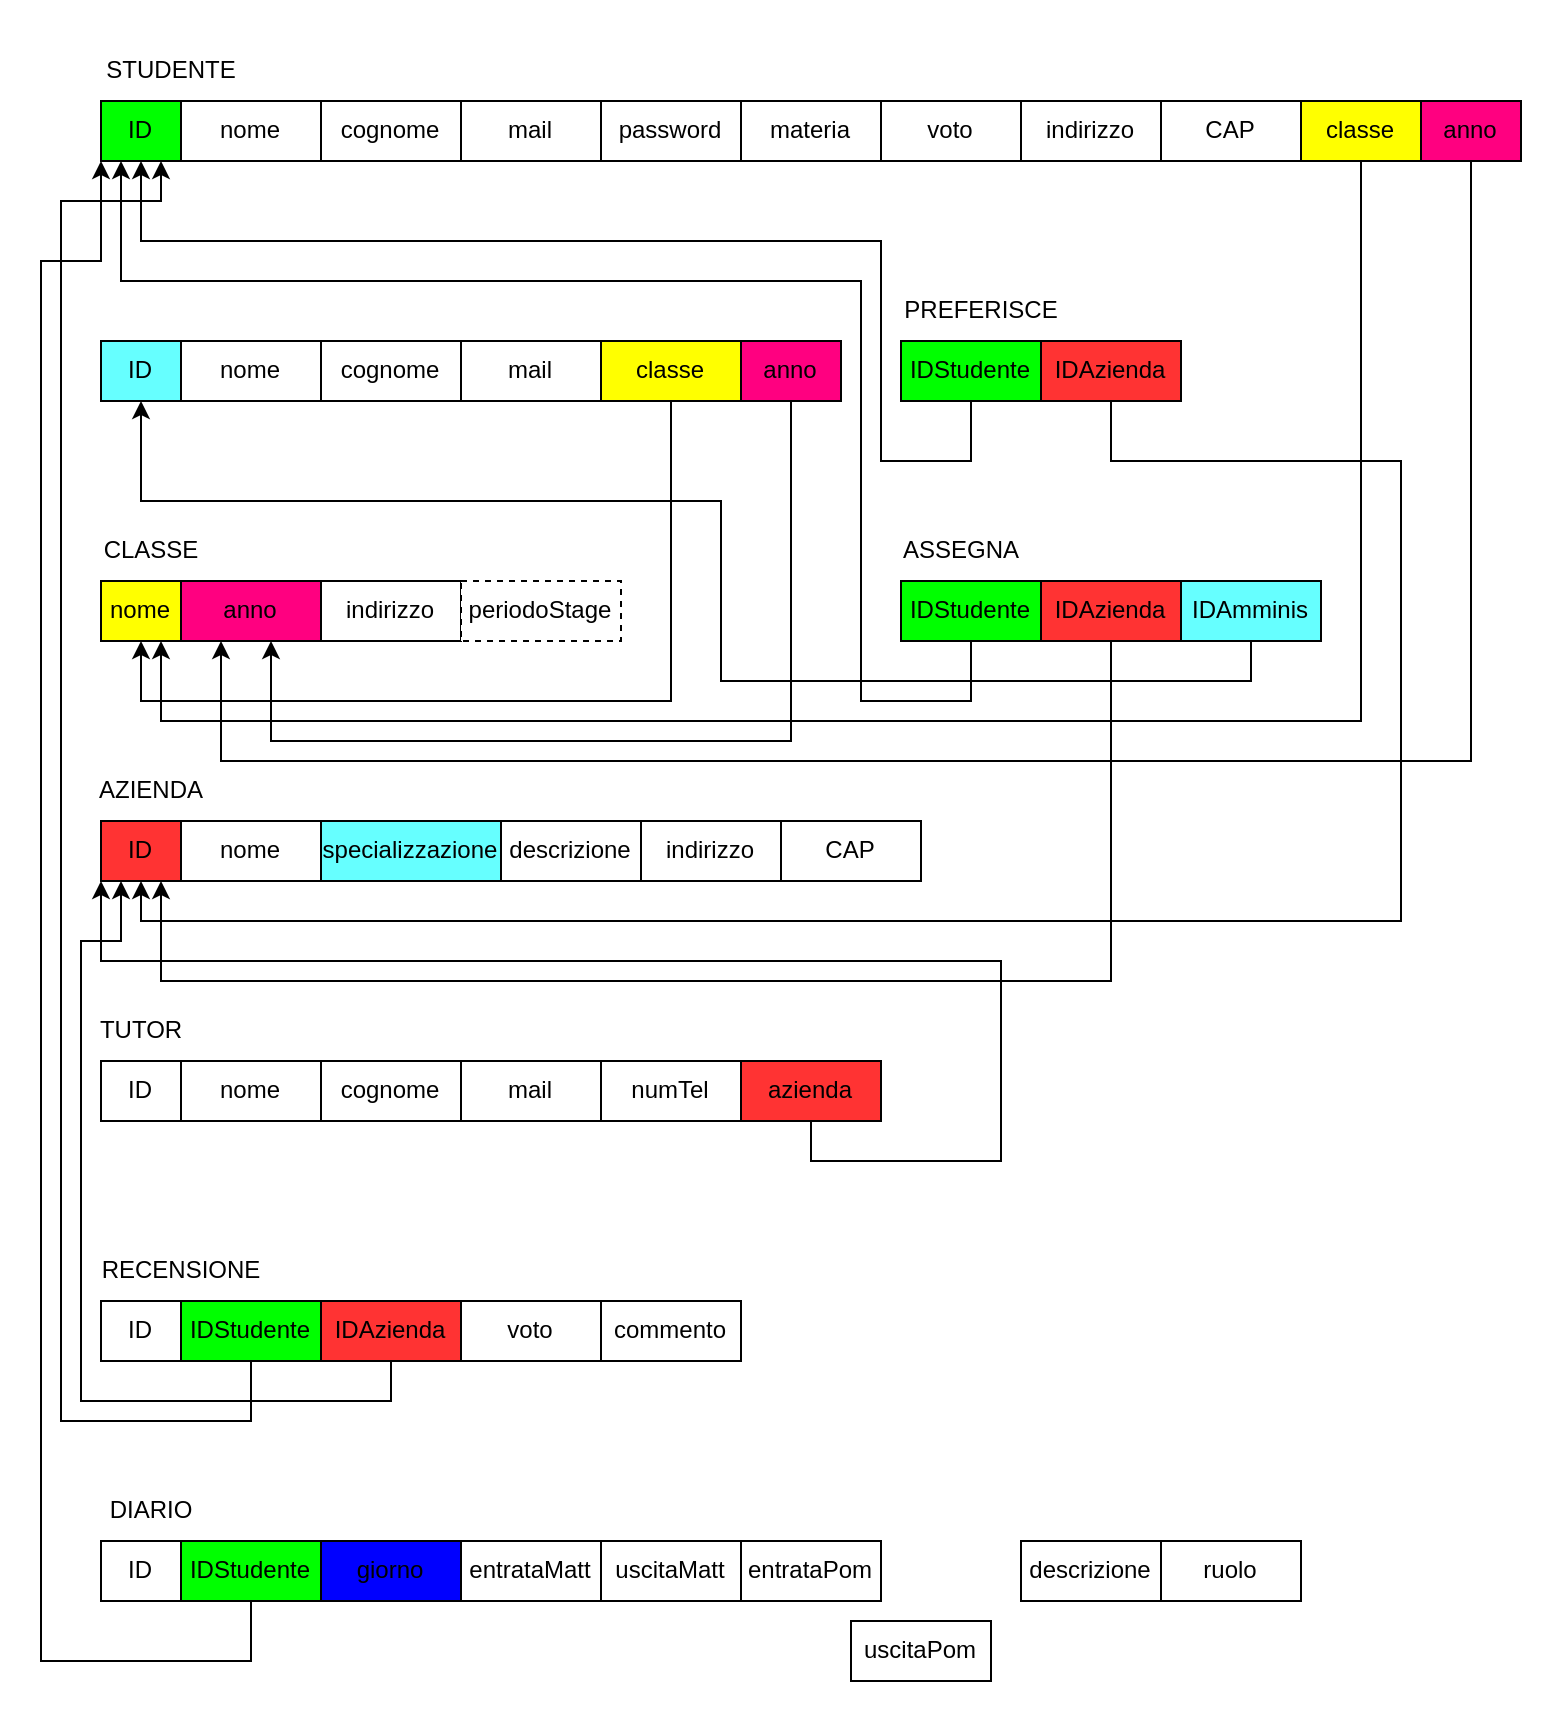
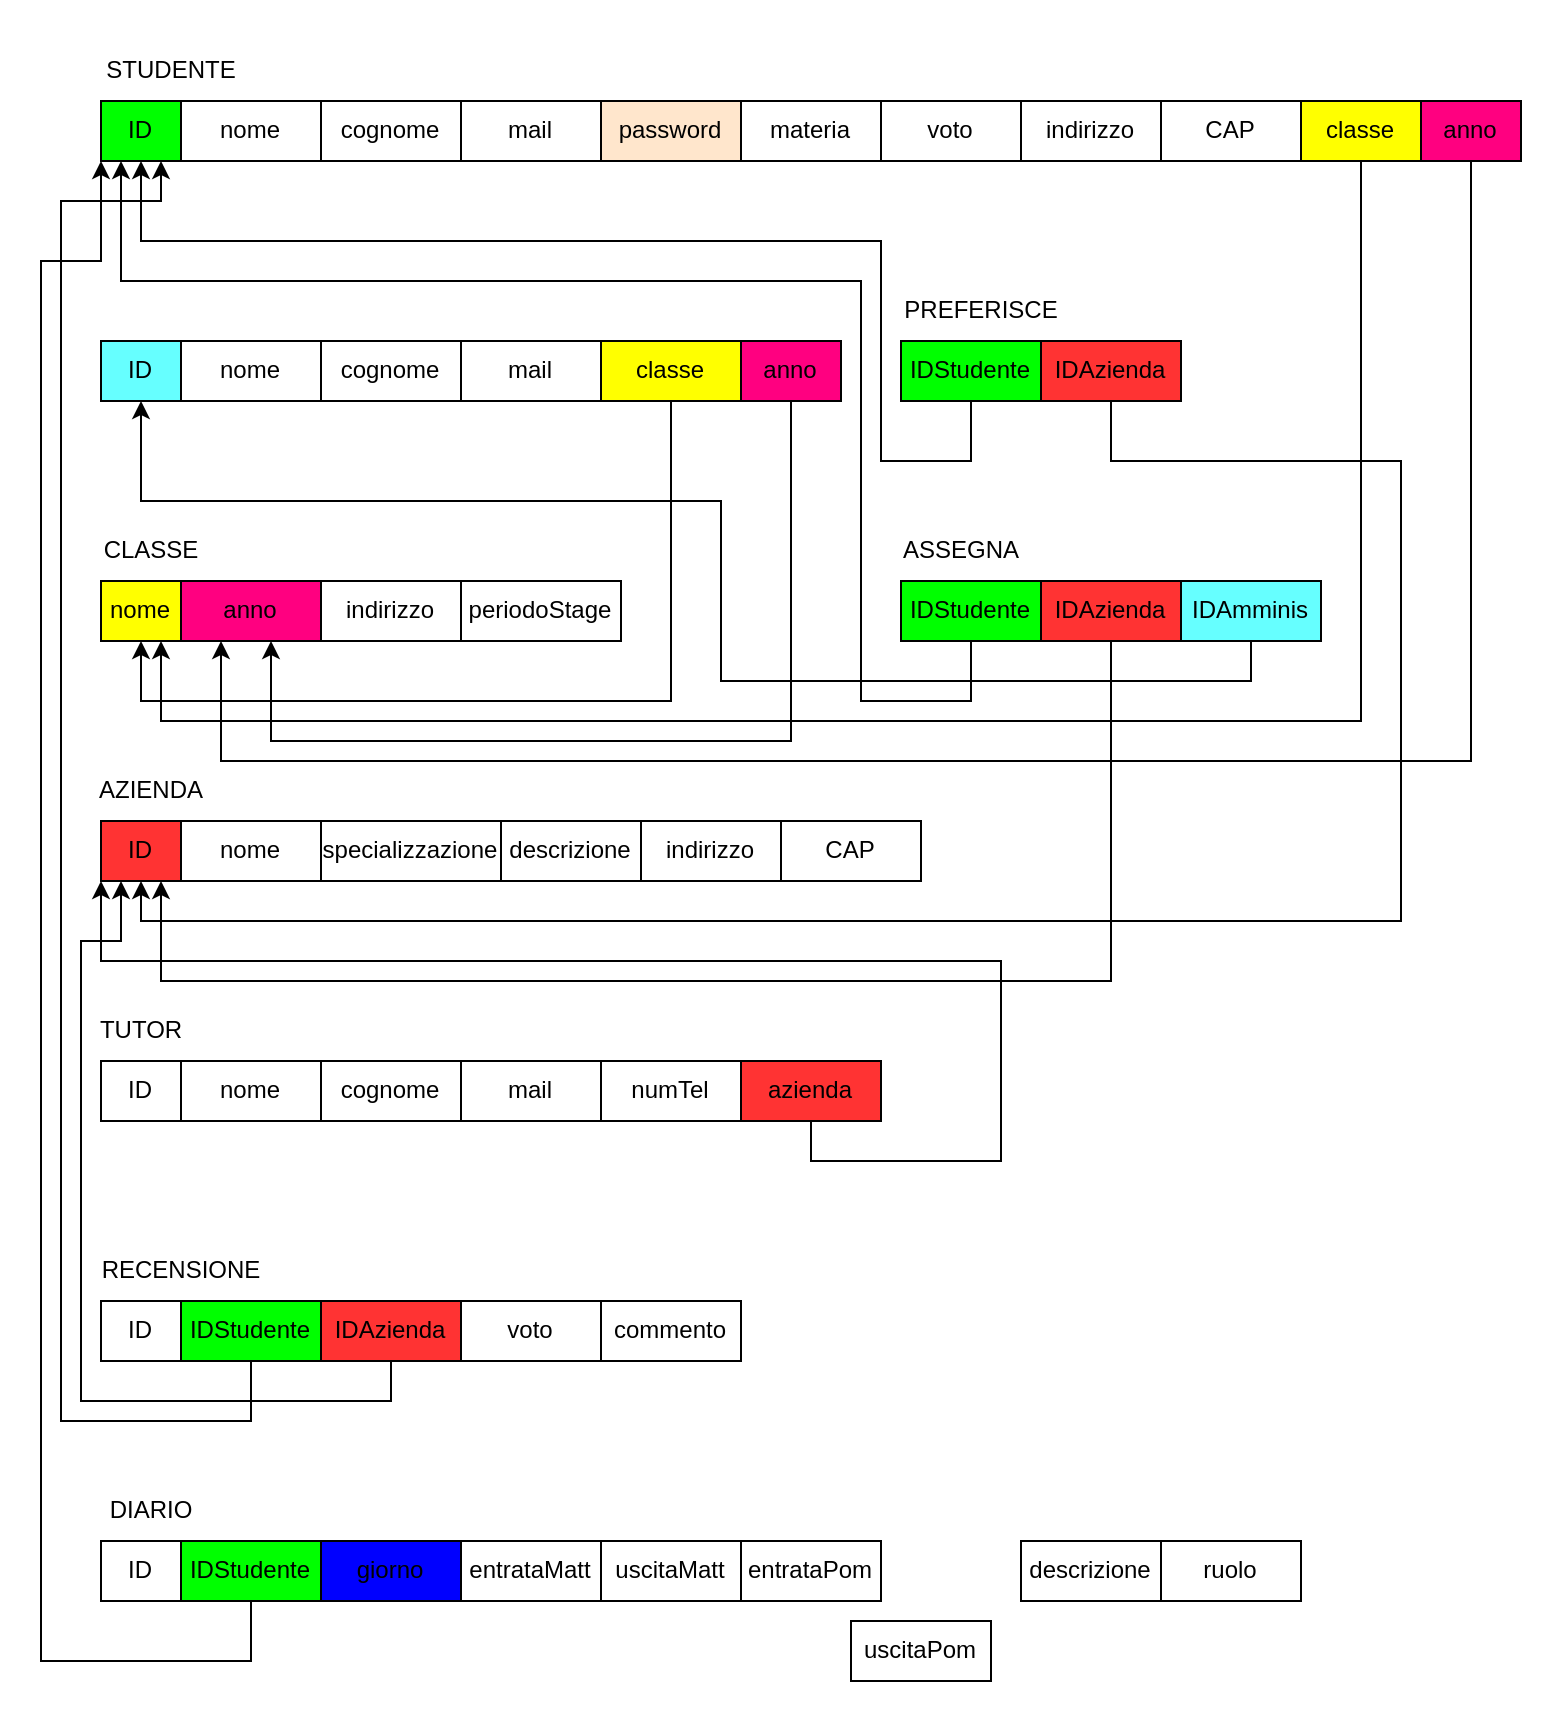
node "password": fillcolor #ffffff -> #ffe6cc
node "periodoStage": style dashed -> solid
node "specializzazione": fillcolor #66ffff -> #ffffff
